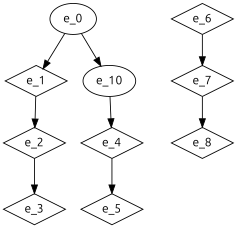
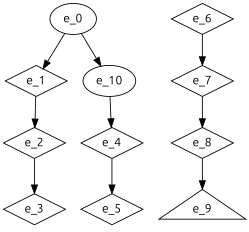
node "e_9": added
